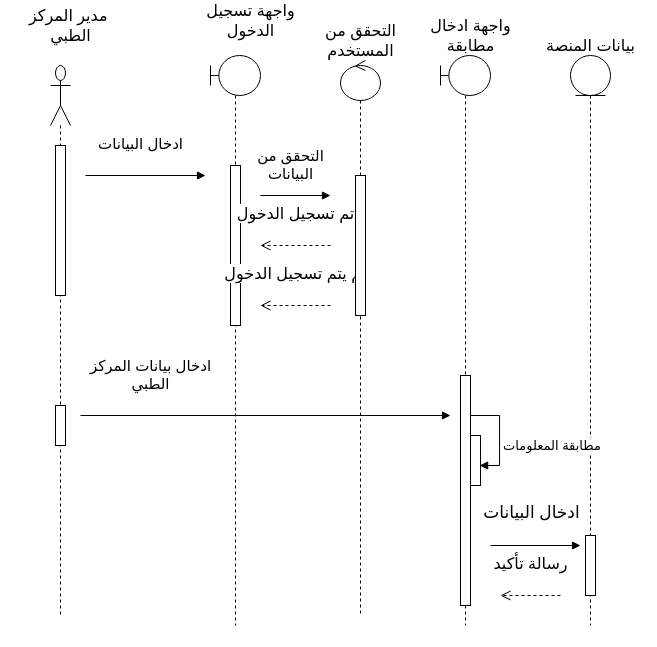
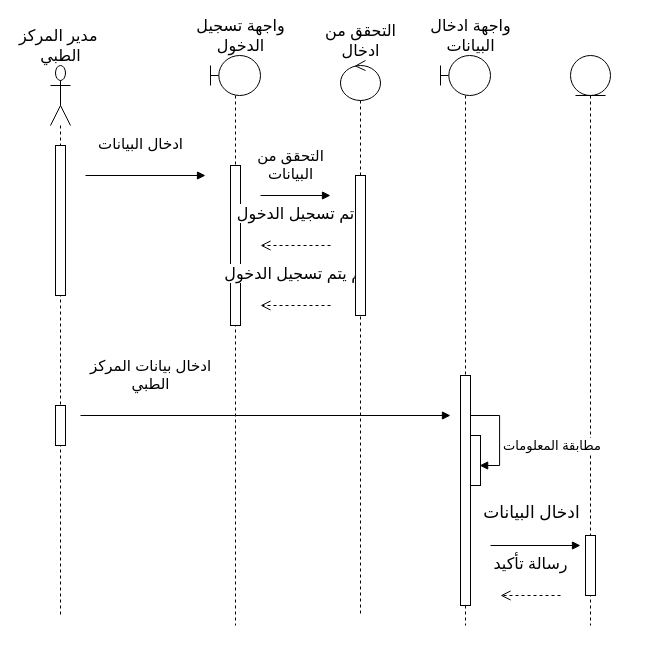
node "واجهة تسجيل الدخول": moved (251, 21) -> (241, 36)
node "مدير المركز الطبي": moved (71, 26) -> (61, 46)
node "واجهة ادخال مطابقة": label "واجهة ادخال مطابقة" -> "واجهة ادخال البيانات"
node "التحقق من المستخدم": label "التحقق من المستخدم" -> "التحقق من ادخال"
node "بيانات المنصة": removed
